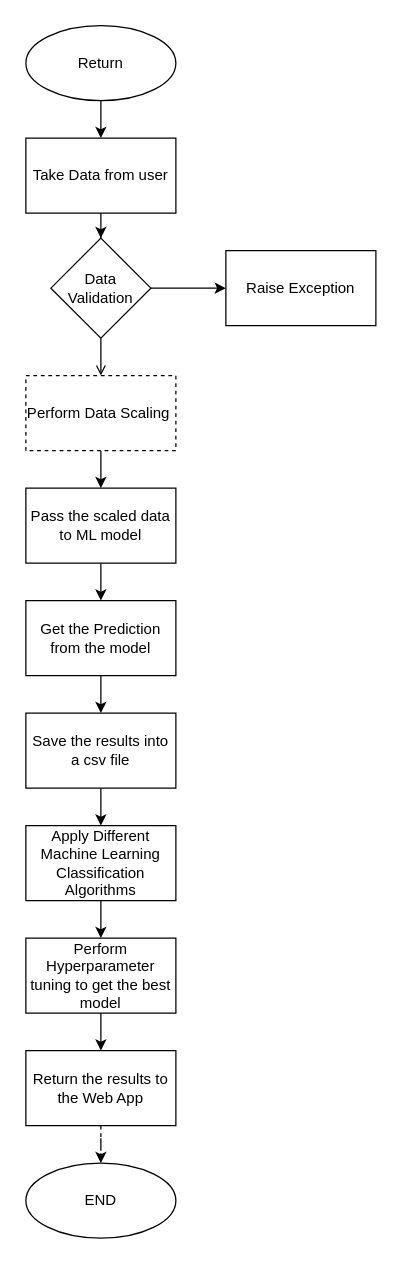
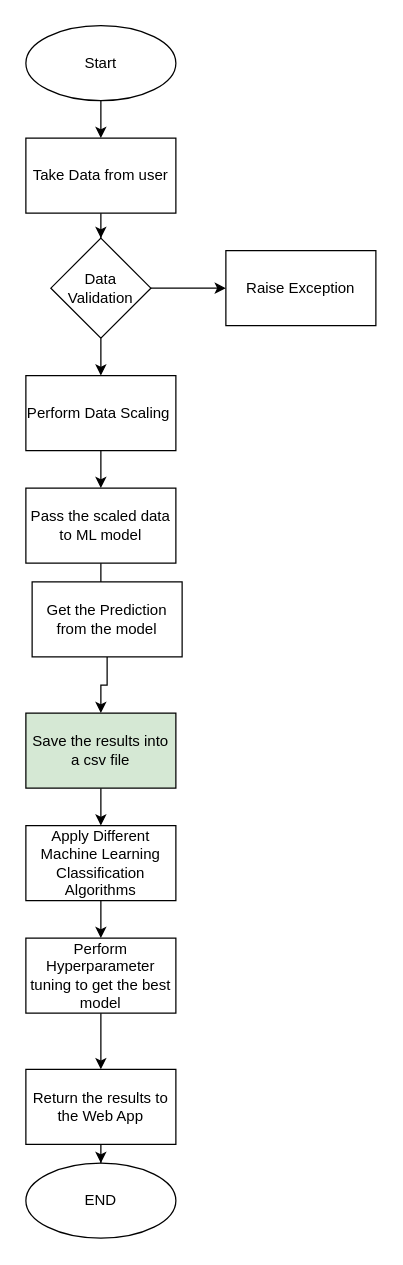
node "Return": label "Return" -> "Start"
edge "Data Validation" -> "Perform Data Scaling": arrowhead open -> classic
node "Perform Data Scaling": style dashed -> solid
node "Get the Prediction from the model": moved (101, 638) -> (107, 619)
node "Save the results into a csv file": fillcolor #ffffff -> #d5e8d4
node "Return the results to the Web App": moved (101, 1088) -> (101, 1107)
